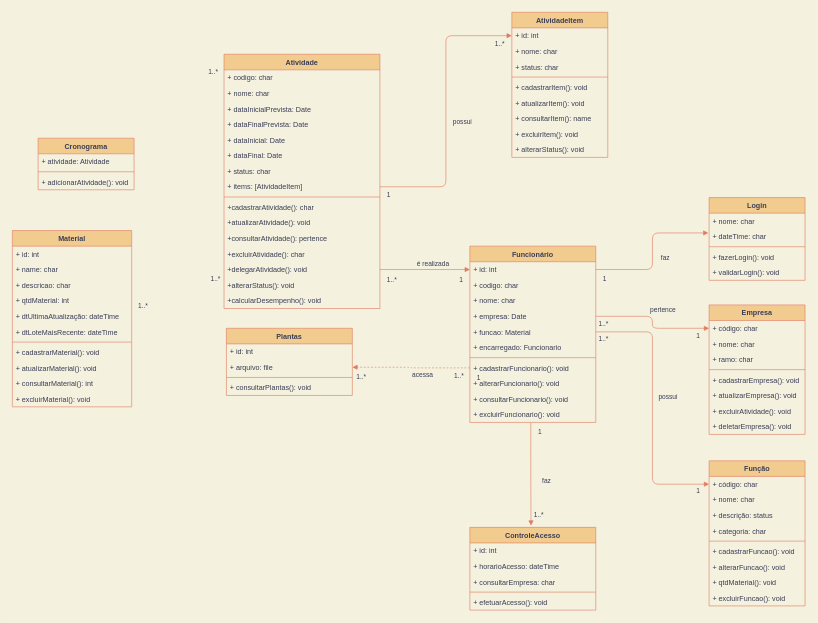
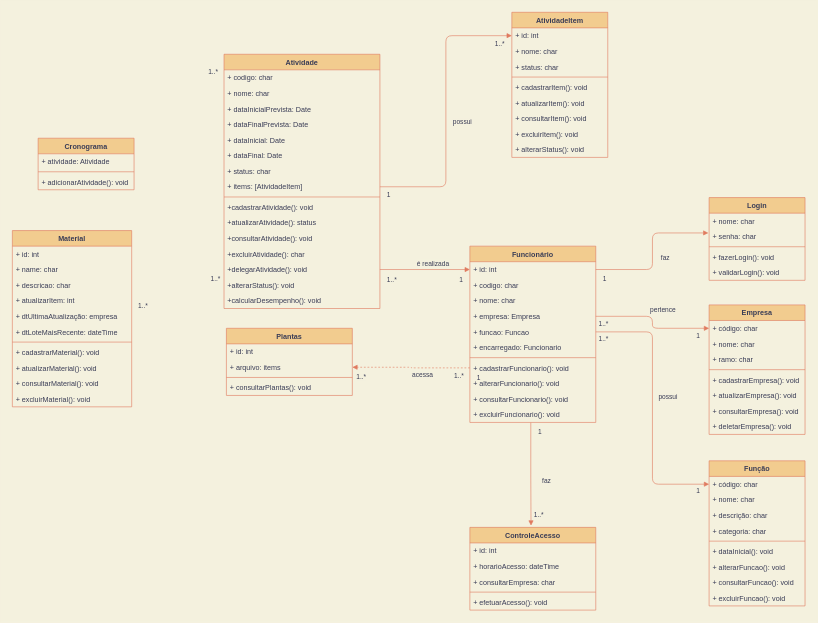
node "+ consultarItem(): name": label "+ consultarItem(): name" -> "+ consultarItem(): void"
node "+cadastrarAtividade(): char": label "+cadastrarAtividade(): char" -> "+cadastrarAtividade(): void"
node "+atualizarAtividade(): void": label "+atualizarAtividade(): void" -> "+atualizarAtividade(): status"
node "+ dateTime: char": label "+ dateTime: char" -> "+ senha: char"
node "+consultarAtividade(): pertence": label "+consultarAtividade(): pertence" -> "+consultarAtividade(): void"
node "+ qtdMaterial: int": label "+ qtdMaterial: int" -> "+ atualizarItem: int"
node "+ dtUltimaAtualização: dateTime": label "+ dtUltimaAtualização: dateTime" -> "+ dtUltimaAtualização: empresa"
node "+ empresa: Date": label "+ empresa: Date" -> "+ empresa: Empresa"
node "+ funcao: Material": label "+ funcao: Material" -> "+ funcao: Funcao"
node "+ arquivo: file": label "+ arquivo: file" -> "+ arquivo: items"
node "+ consultarMaterial(): int": label "+ consultarMaterial(): int" -> "+ consultarMaterial(): void"
node "+ excluirAtividade(): void": label "+ excluirAtividade(): void" -> "+ consultarEmpresa(): void"
node "+ descrição: status": label "+ descrição: status" -> "+ descrição: char"
node "+ cadastrarFuncao(): void": label "+ cadastrarFuncao(): void" -> "+ dataInicial(): void"
node "+ qtdMaterial(): void": label "+ qtdMaterial(): void" -> "+ consultarFuncao(): void"
